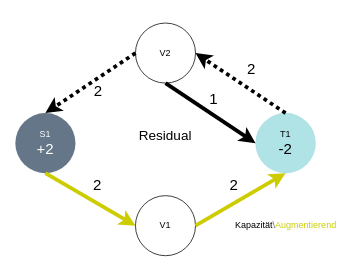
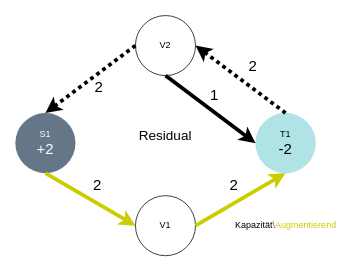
node "V2": moved (165, 53) -> (165, 45)
